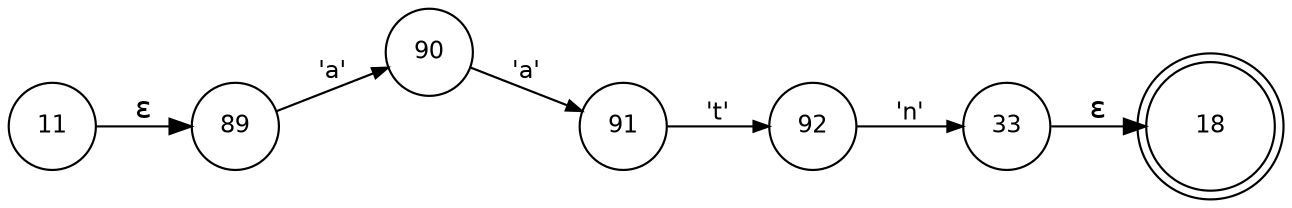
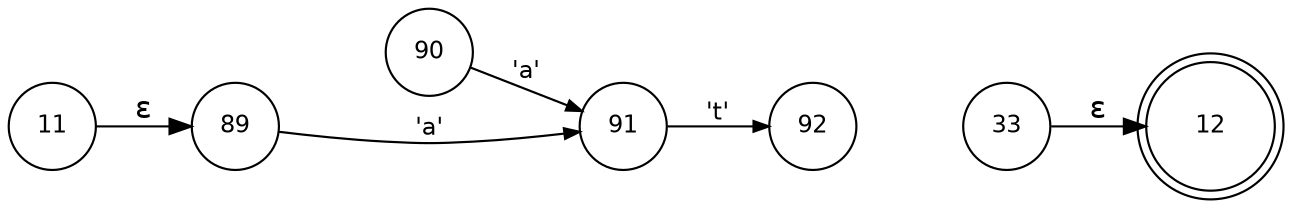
edge "89" -> "90": now "89" -> "91"
edge "92" -> "33": removed, label "'n'"
node "18": label "18" -> "12"
